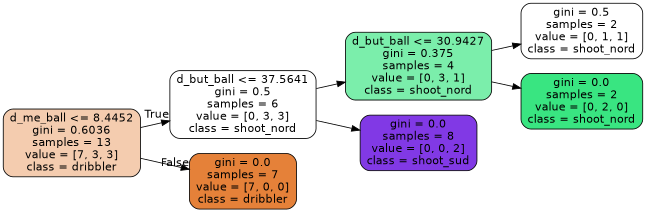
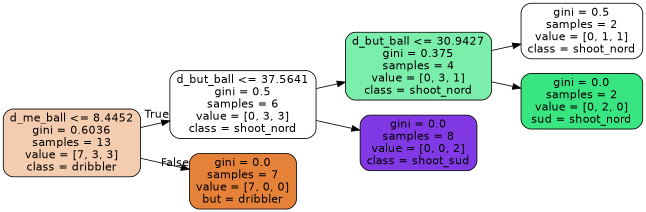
node "gini = 0.0 samples = 2 value = [0, 2, 0] class = shoot_nord": label "gini = 0.0 samples = 2 value = [0, 2, 0] class = shoot_nord" -> "gini = 0.0 samples = 2 value = [0, 2, 0] sud = shoot_nord"
node "gini = 0.0 samples = 7 value = [7, 0, 0] class = dribbler": label "gini = 0.0 samples = 7 value = [7, 0, 0] class = dribbler" -> "gini = 0.0 samples = 7 value = [7, 0, 0] but = dribbler"
